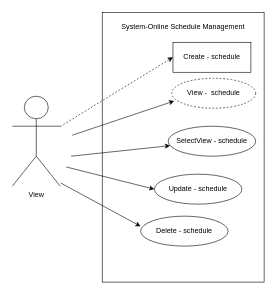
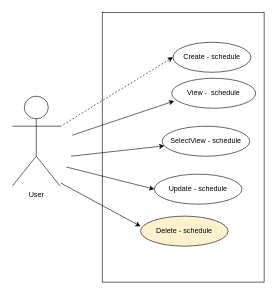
node "System-Online Schedule Management": removed
node "Create - schedule": shape rectangle -> ellipse
node "View - schedule": style dashed -> solid
node "SelectView - schedule": moved (212, 141) -> (206, 141)
node "View": label "View" -> "User"
node "Delete - schedule": fillcolor #ffffff -> #fff2cc
